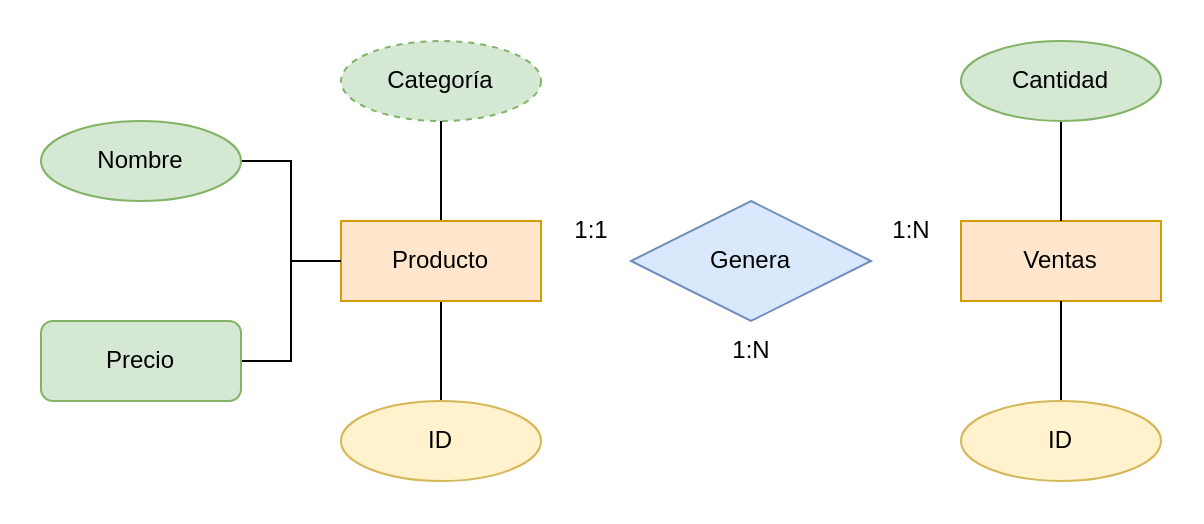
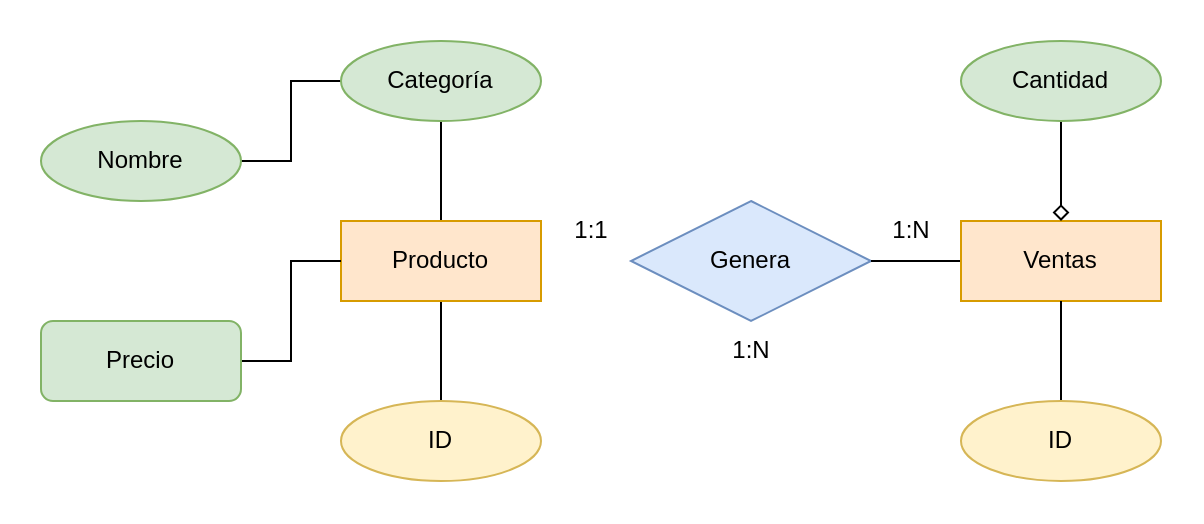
node "Categoría": style dashed -> solid
edge "Nombre" -- "Producto": now "Nombre" -- "Categoría"
edge "Cantidad" -- "Ventas": arrowhead none -> diamond
edge "Genera" -- "Ventas": added
